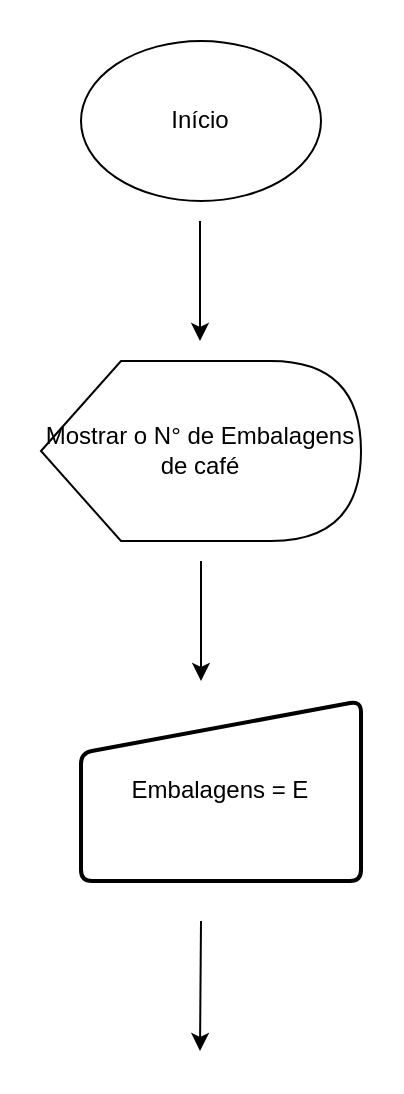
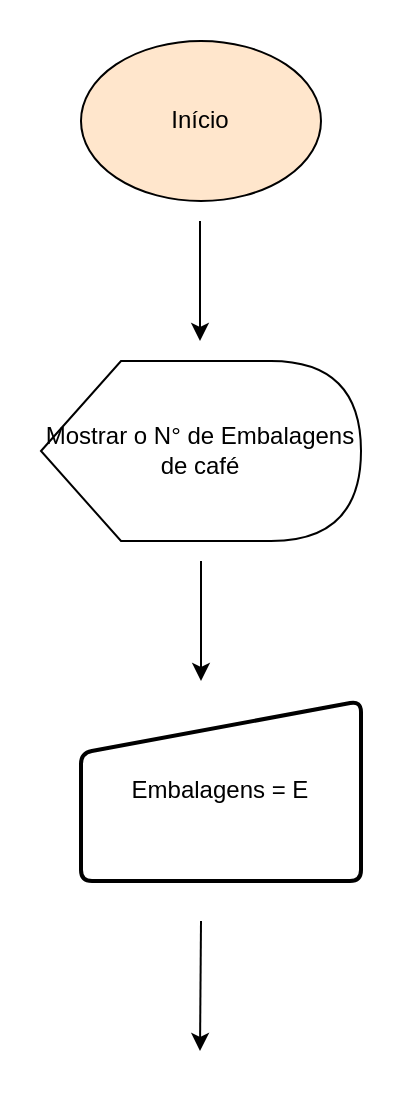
node "Início": fillcolor #ffffff -> #ffe6cc
